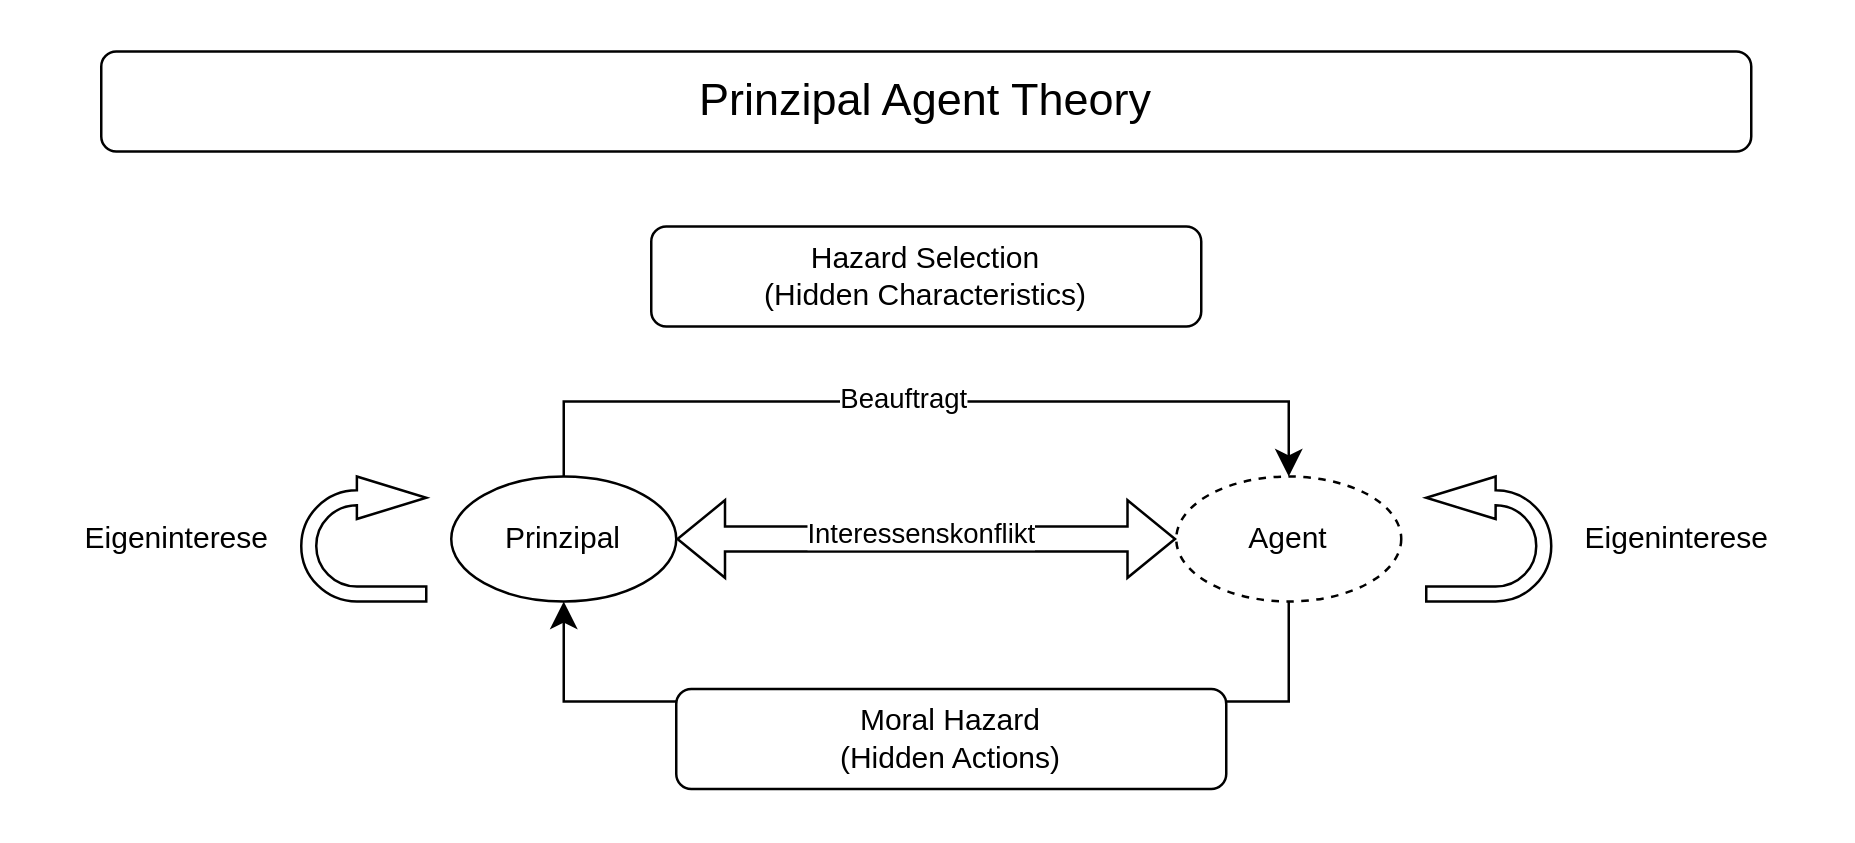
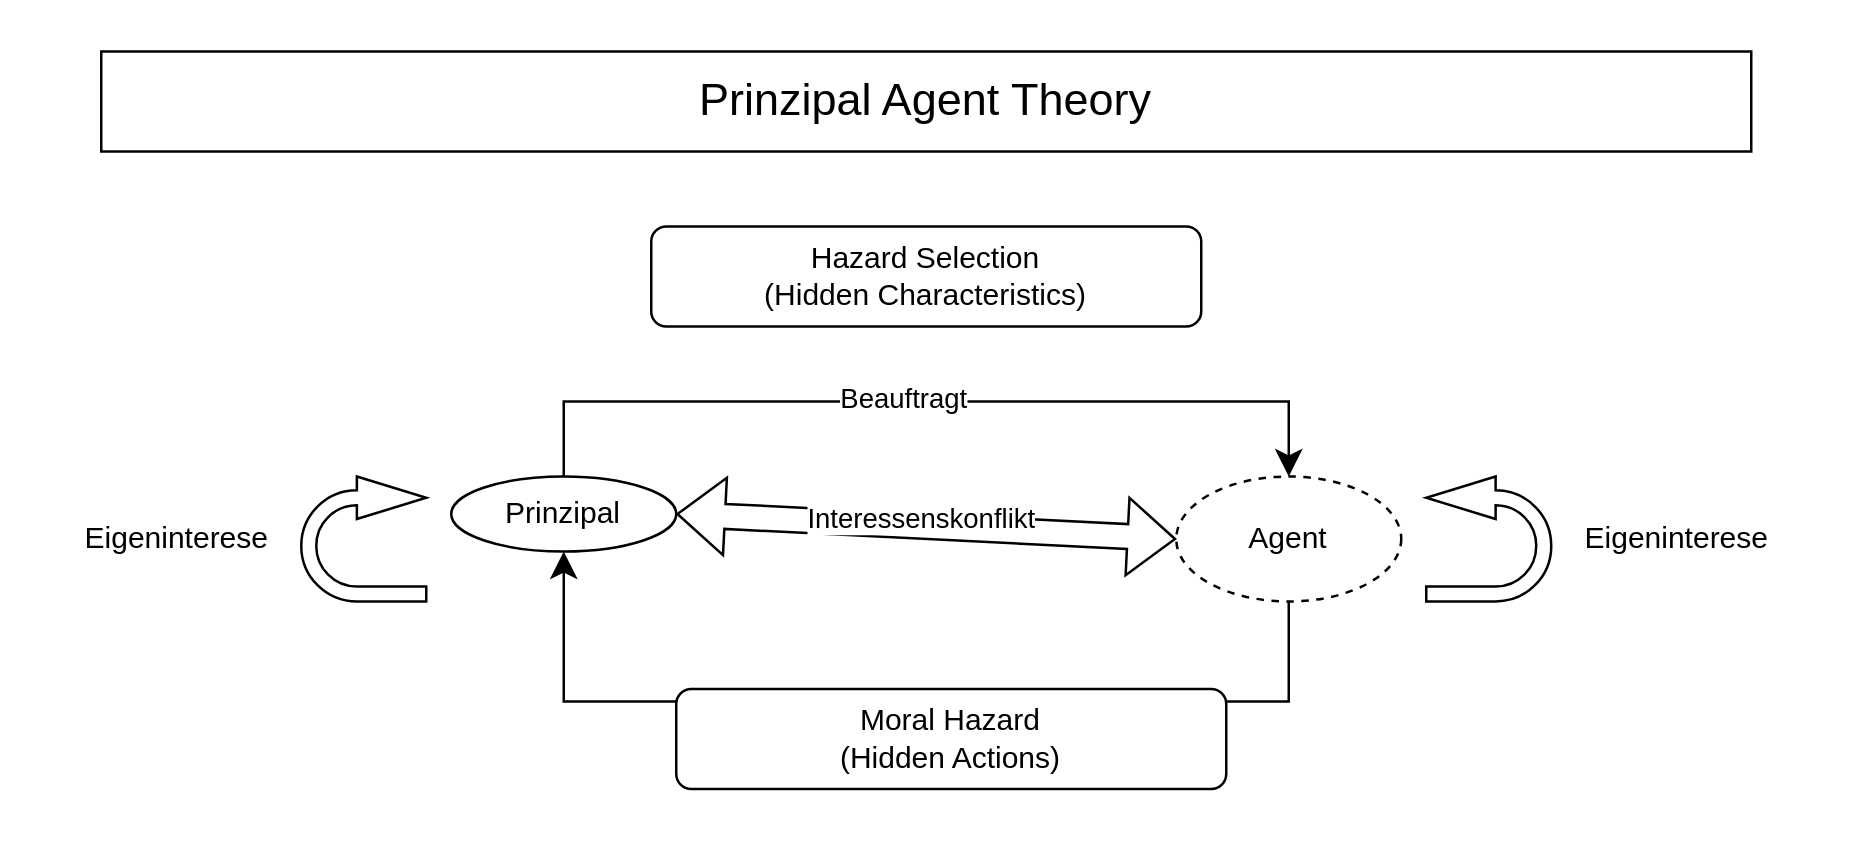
node "Prinzipal Agent Theory": shape rounded rectangle -> rectangle
node "Prinzipal": size 225x125 -> 225x75
